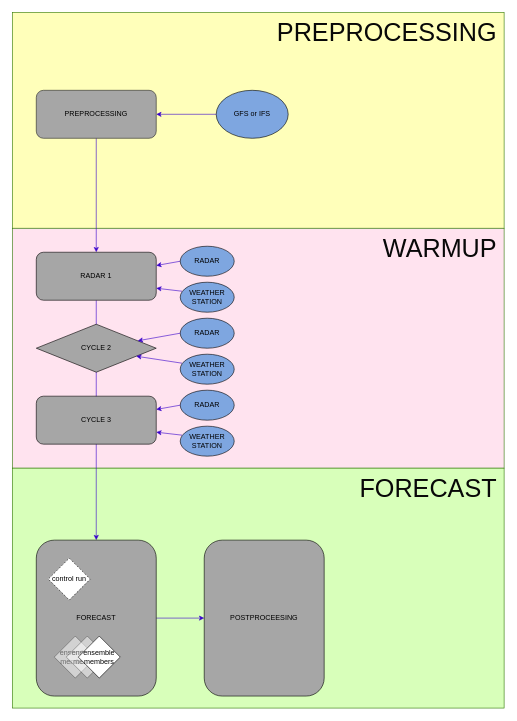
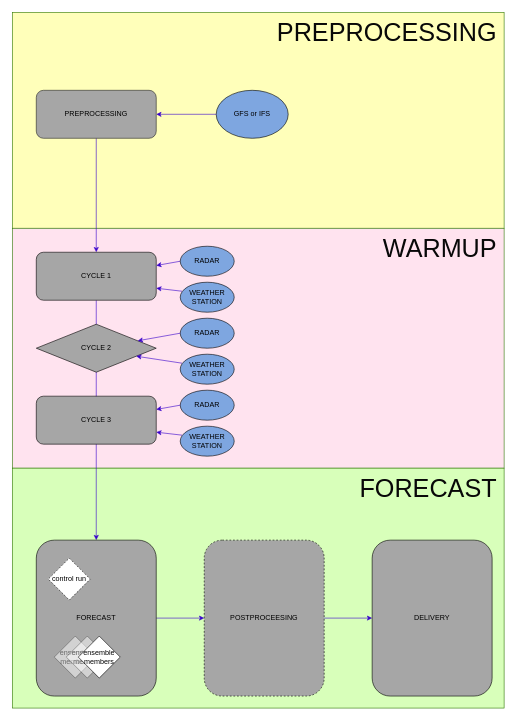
node "RADAR 1": label "RADAR 1" -> "CYCLE 1"
node "POSTPROCEESING": style solid -> dashed
edge "POSTPROCEESING" -> "DELIVERY": added
node "DELIVERY": added
